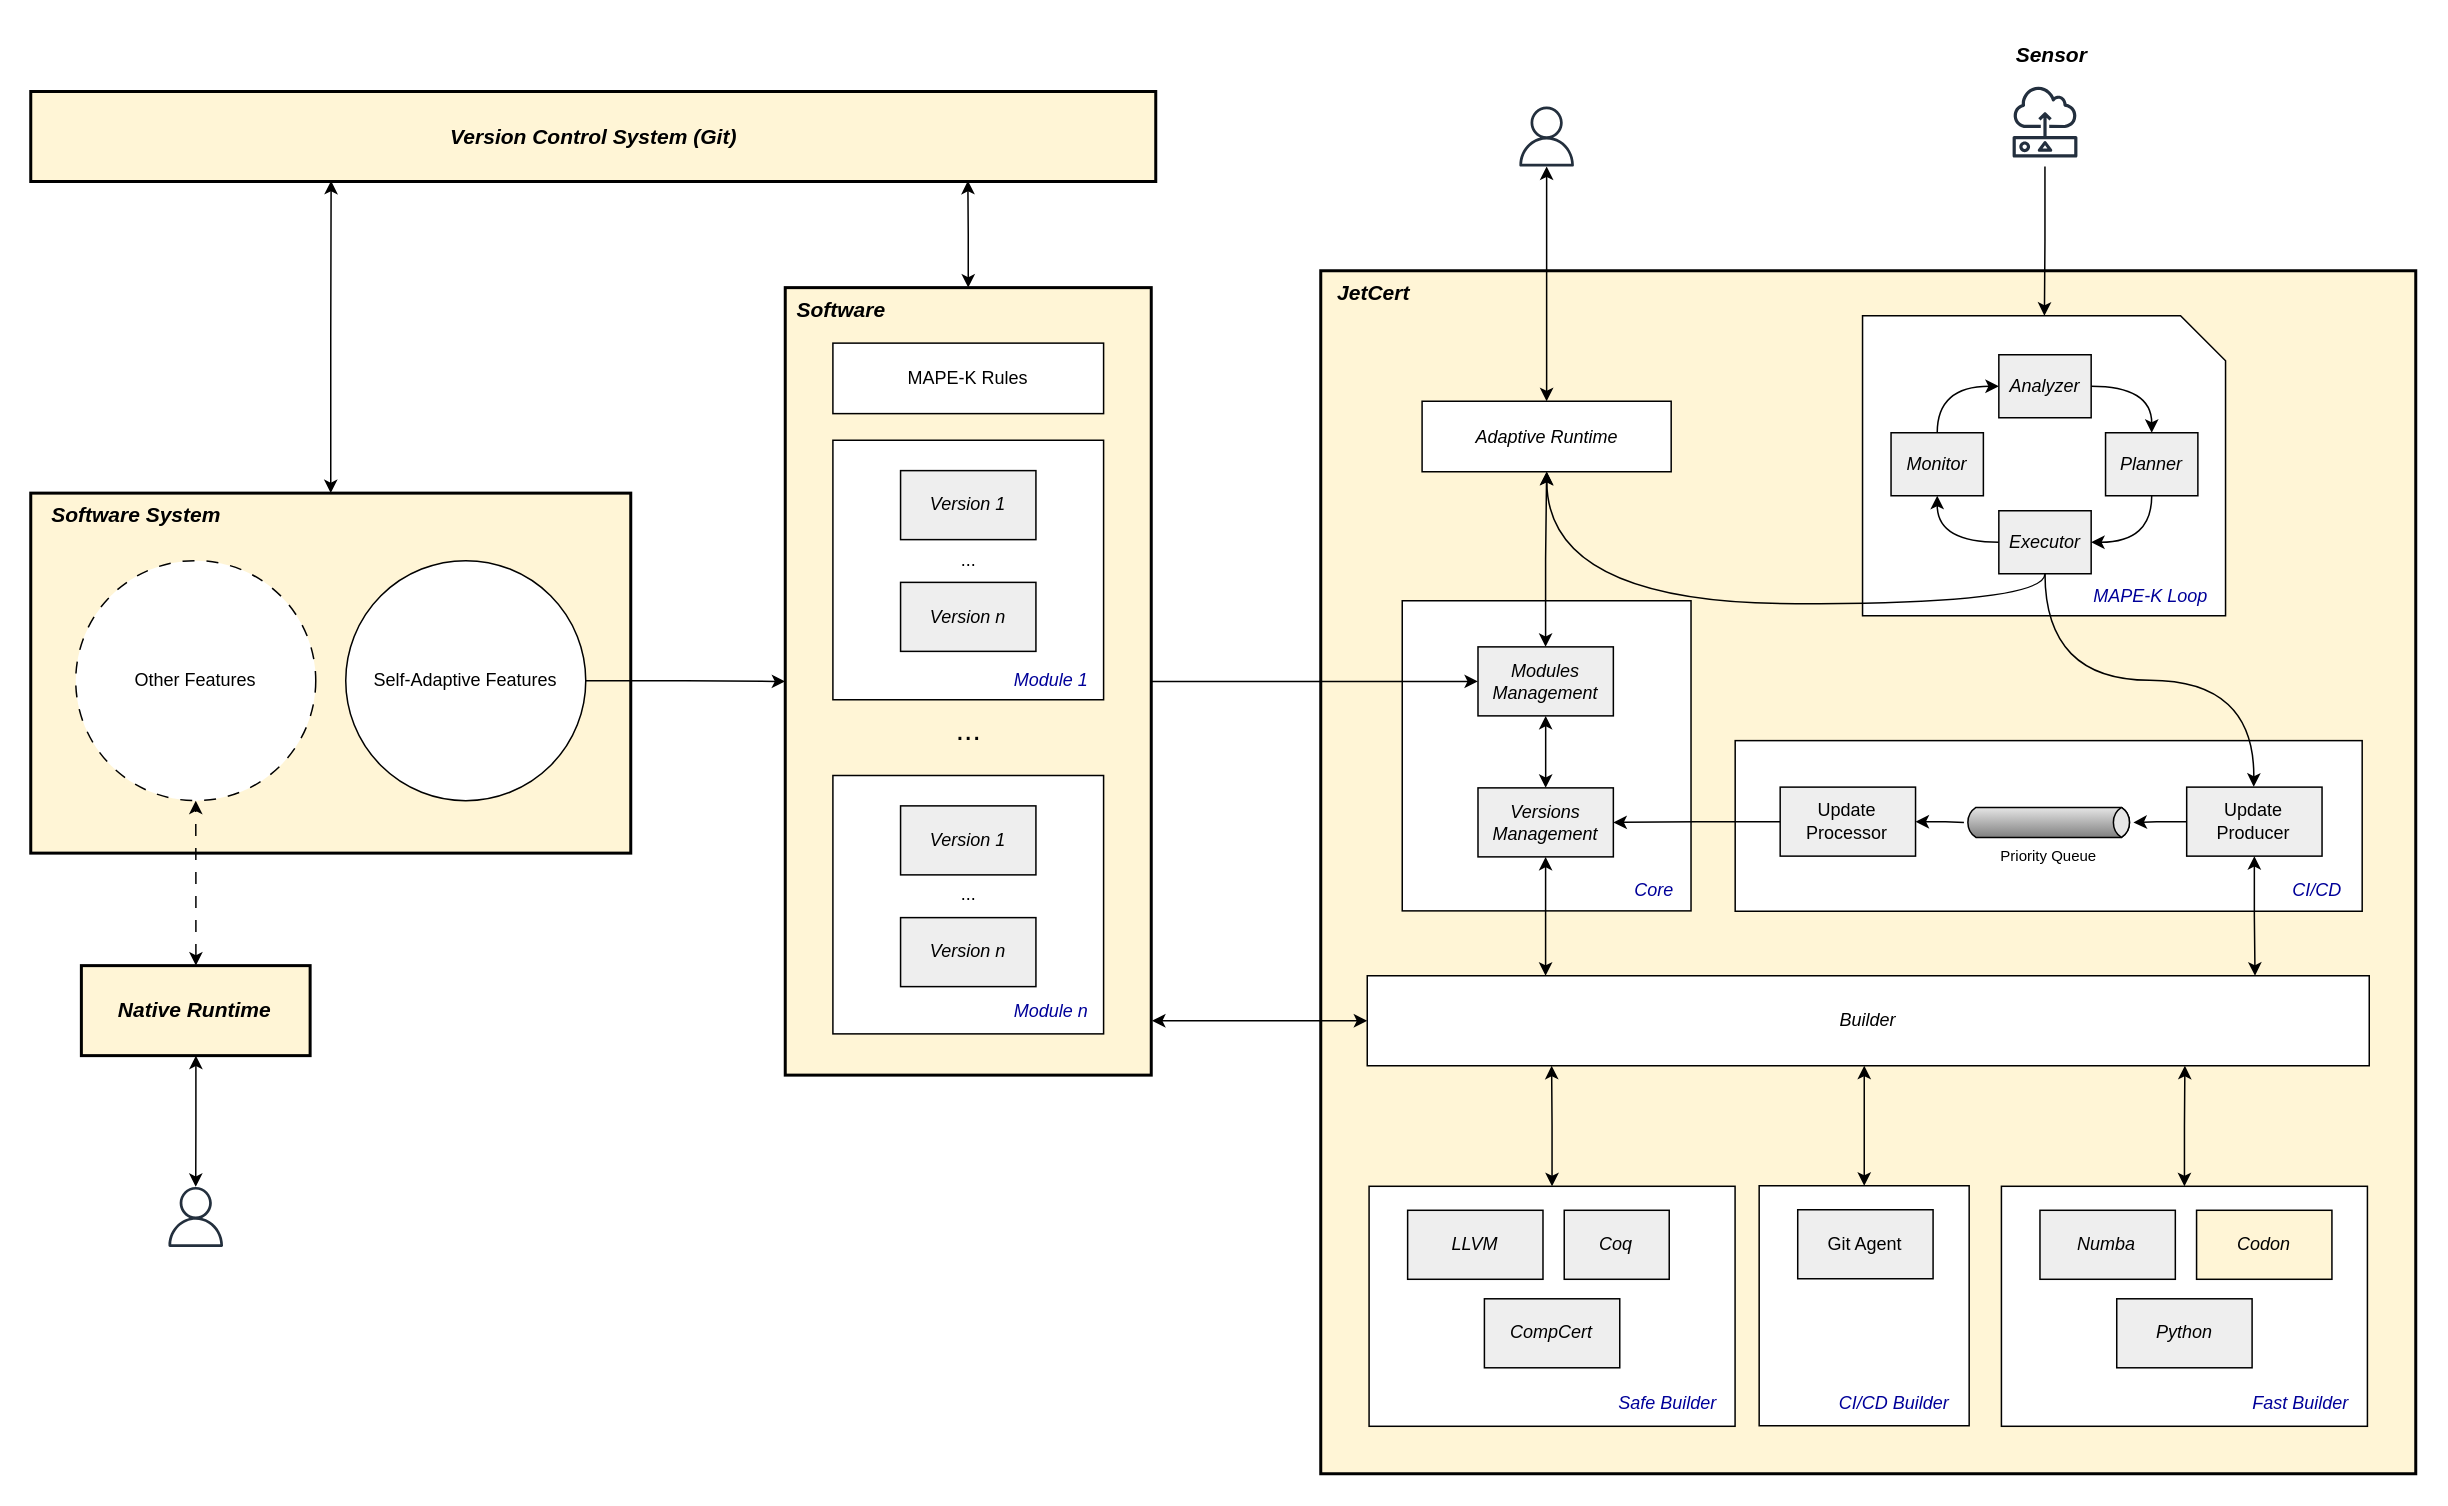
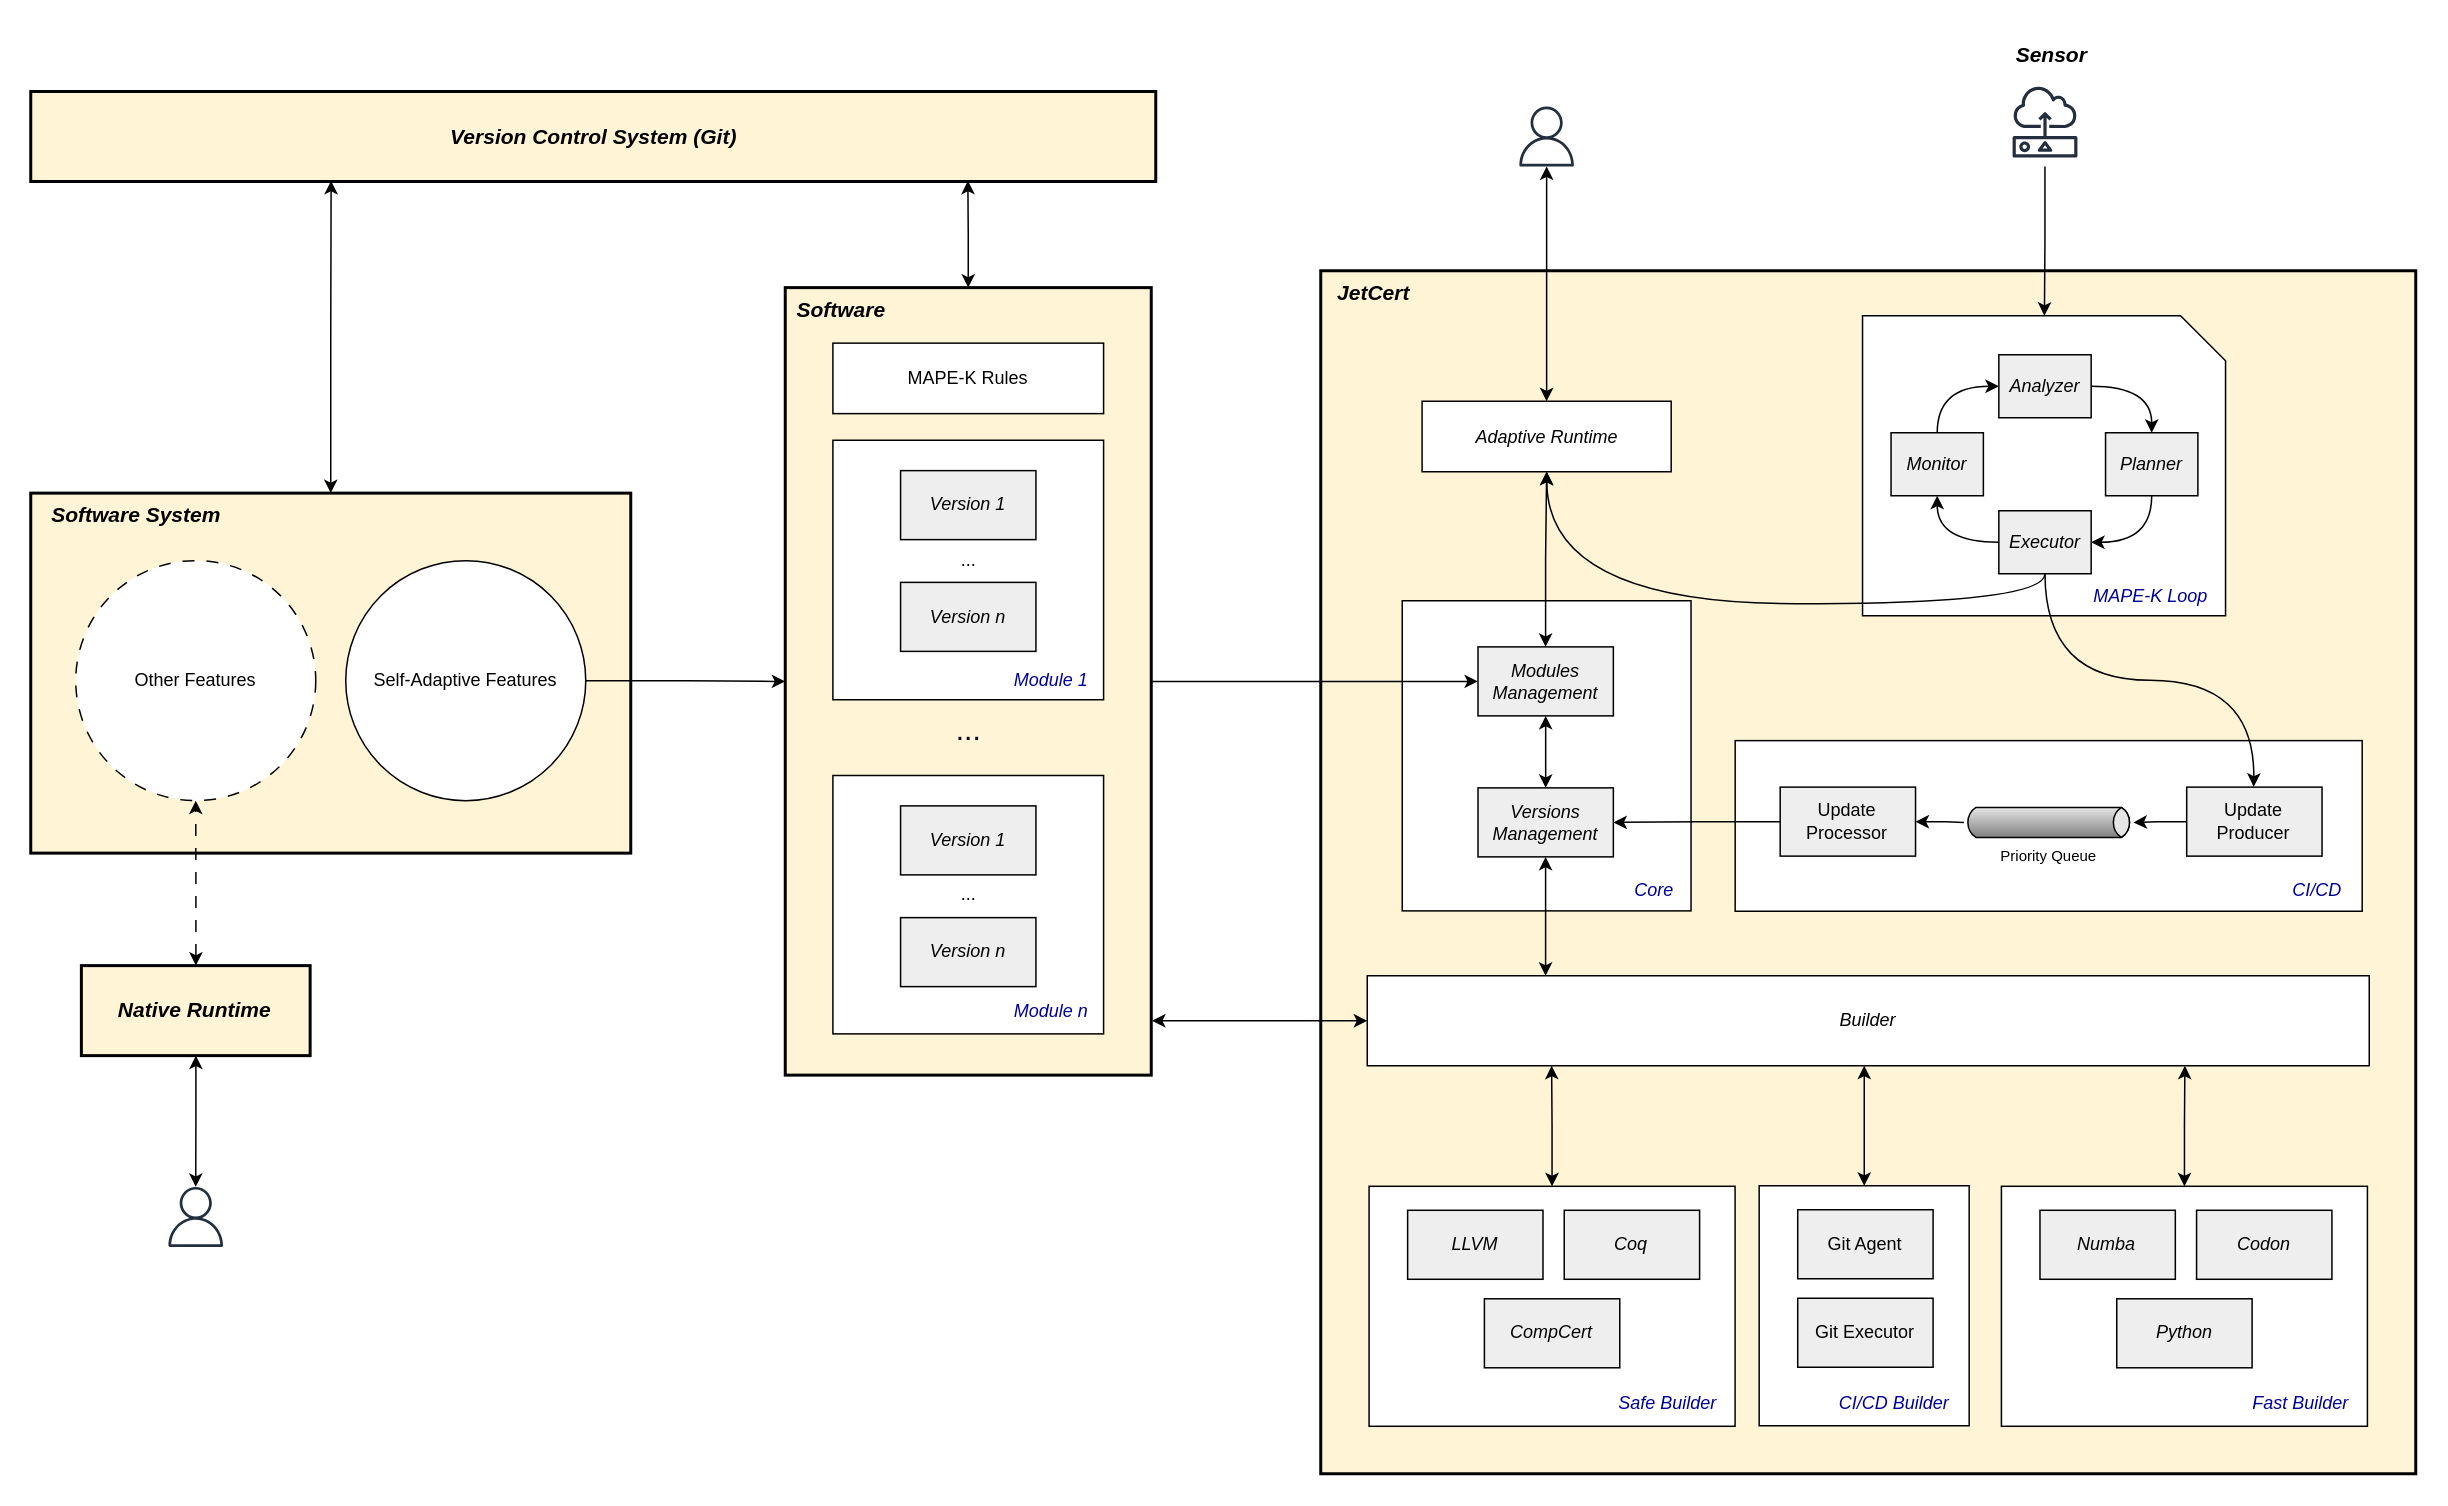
edge "Update Producer" -- "Builder": removed
node "Coq": size 105x69 -> 135x69
node "Codon": fillcolor #fff5d6 -> #eeeeee
node "Git Executor": added
